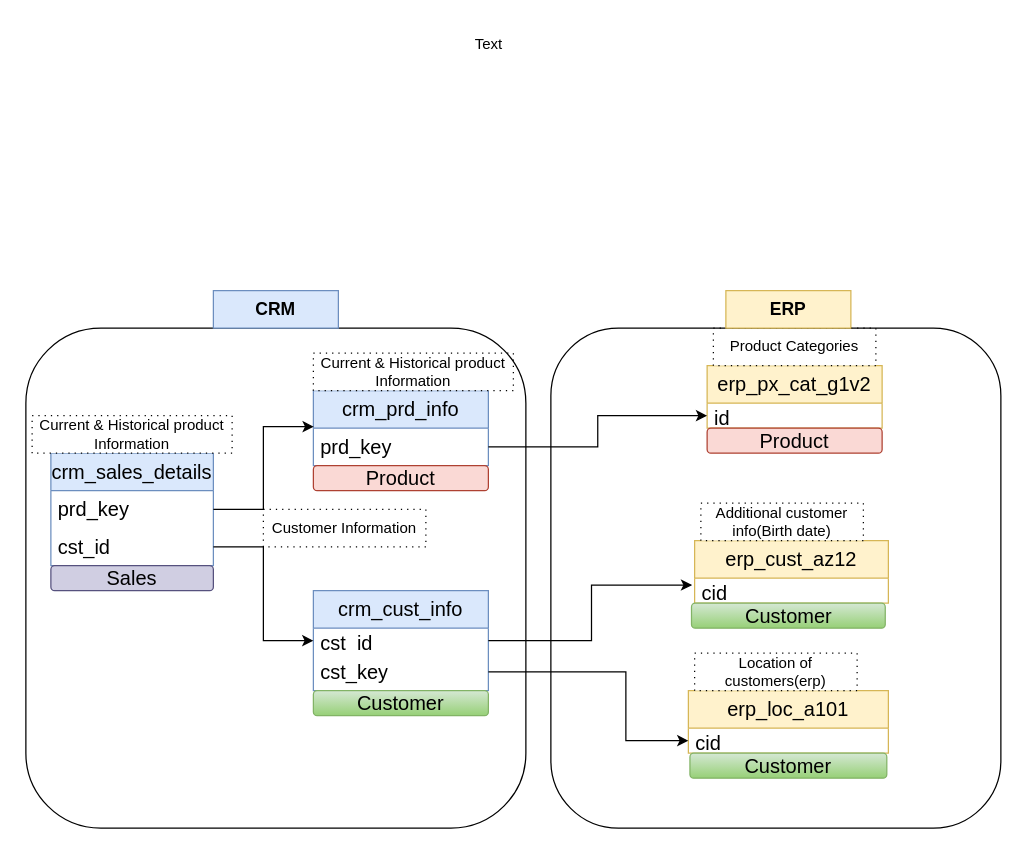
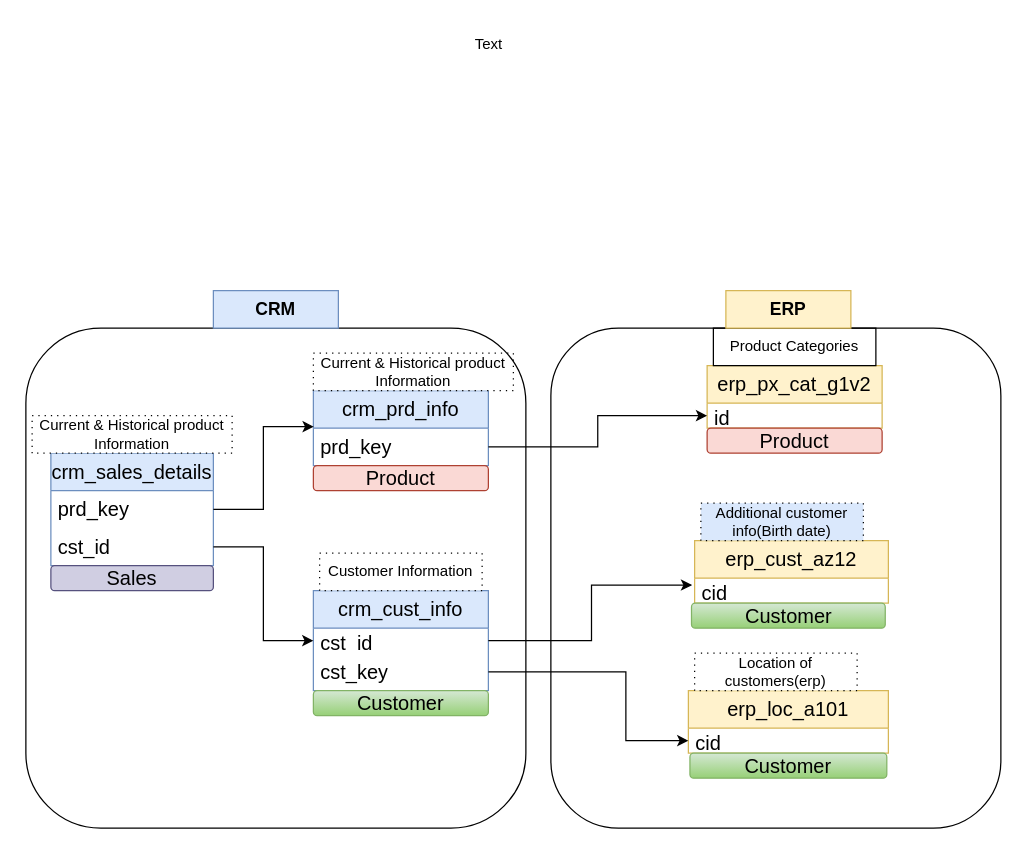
node "Product Categories": style dashed -> solid
node "Additional customer info(Birth date)": fillcolor #ffffff -> #dae8fc
node "Customer Information": moved (344, 528) -> (401, 572)
